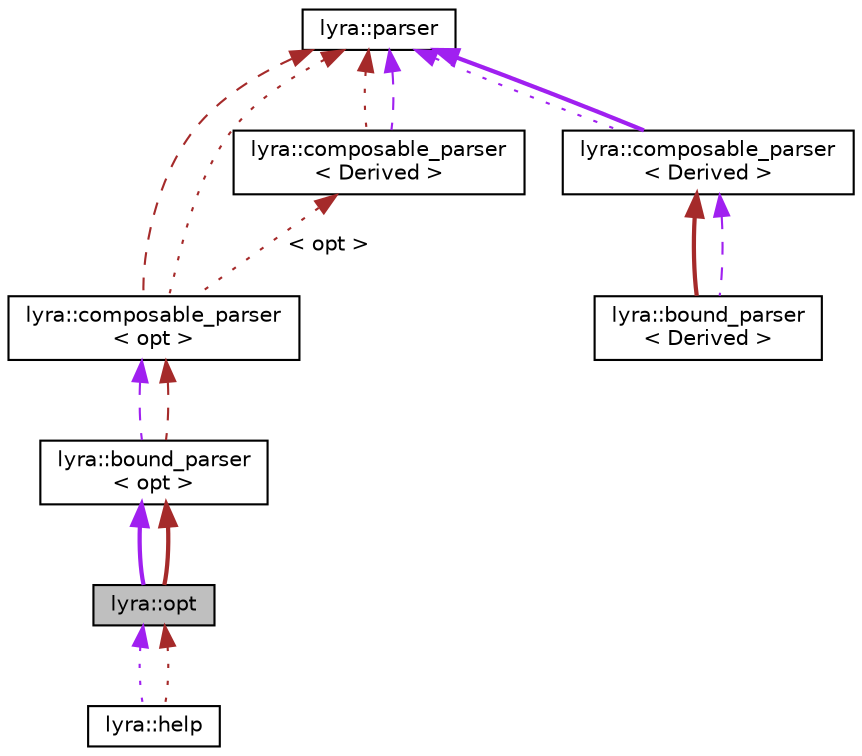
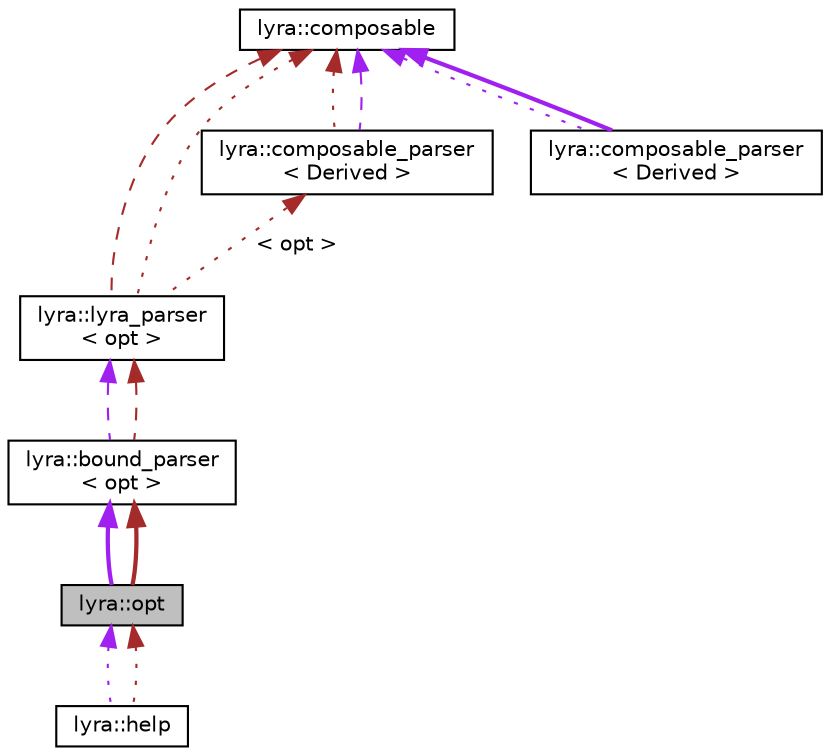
node "lyra::parser": label "lyra::parser" -> "lyra::composable"
node "lyra::composable_parser < opt >": label "lyra::composable_parser < opt >" -> "lyra::lyra_parser < opt >"
node "lyra::bound_parser < Derived >": removed
